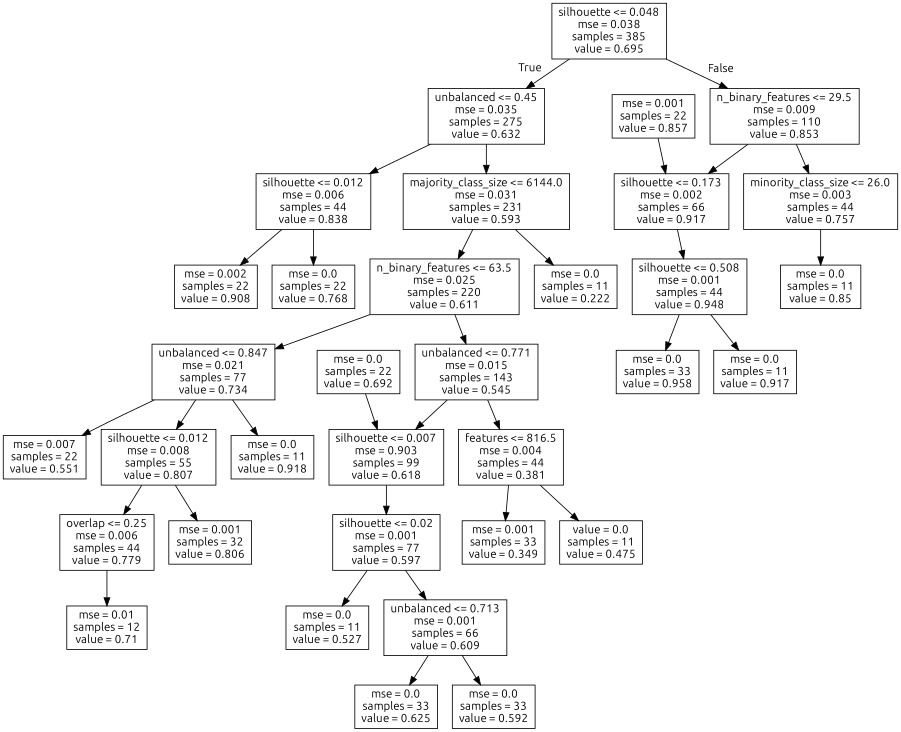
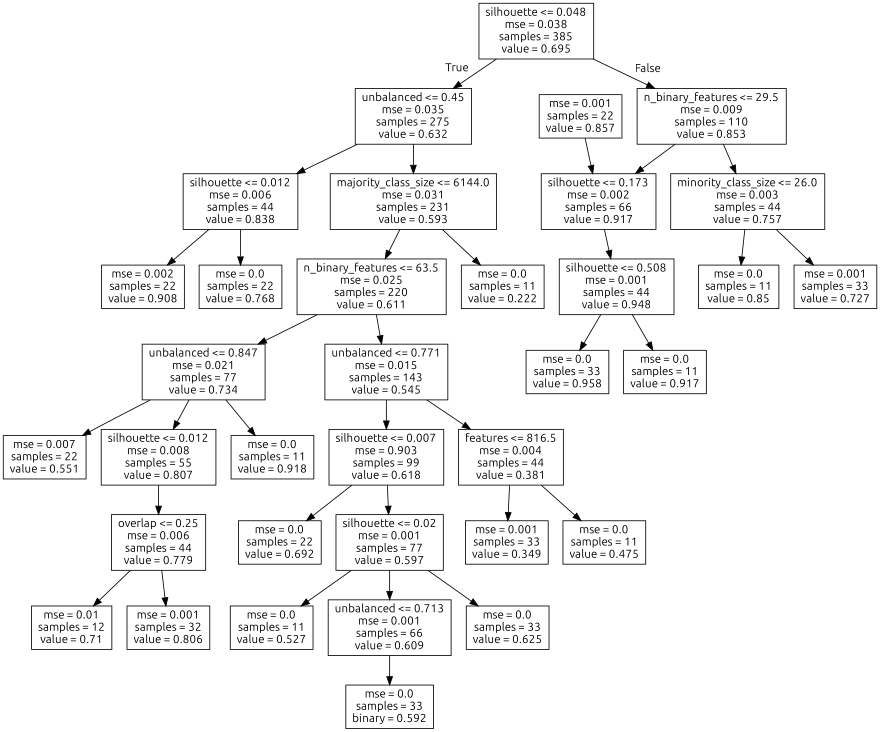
node "mse = 0.001 samples = 33 value = 0.727": added
edge "mse = 0.0 samples = 22 value = 0.692" -> "silhouette <= 0.007 mse = 0.903 samples = 99 value = 0.618": reversed
edge "silhouette <= 0.012 mse = 0.008 samples = 55 value = 0.807" -> "mse = 0.001 samples = 32 value = 0.806": now "overlap <= 0.25 mse = 0.006 samples = 44 value = 0.779" -> "mse = 0.001 samples = 32 value = 0.806"
node "value = 0.0 samples = 11 value = 0.475": label "value = 0.0 samples = 11 value = 0.475" -> "mse = 0.0 samples = 11 value = 0.475"
edge "unbalanced <= 0.713 mse = 0.001 samples = 66 value = 0.609" -> "mse = 0.0 samples = 33 value = 0.625": now "silhouette <= 0.02 mse = 0.001 samples = 77 value = 0.597" -> "mse = 0.0 samples = 33 value = 0.625"
node "mse = 0.0 samples = 33 value = 0.592": label "mse = 0.0 samples = 33 value = 0.592" -> "mse = 0.0 samples = 33 binary = 0.592"
